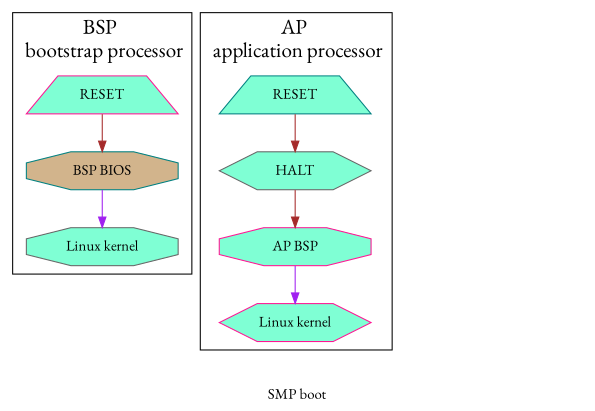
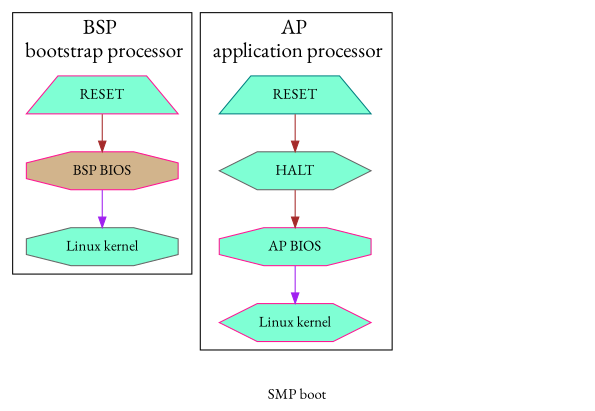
node "BSP BIOS": color teal -> deeppink
node "AP BSP": label "AP BSP" -> "AP BIOS"
